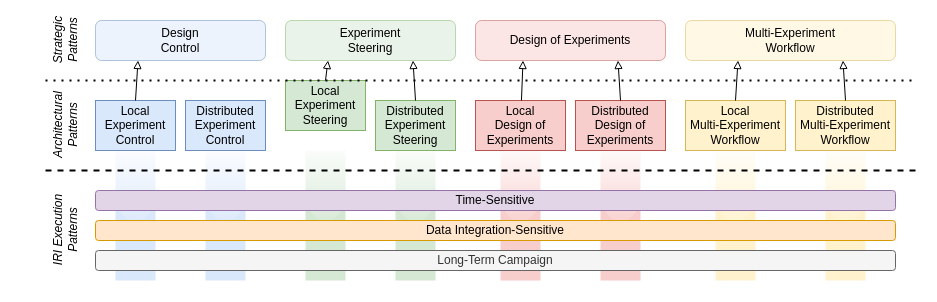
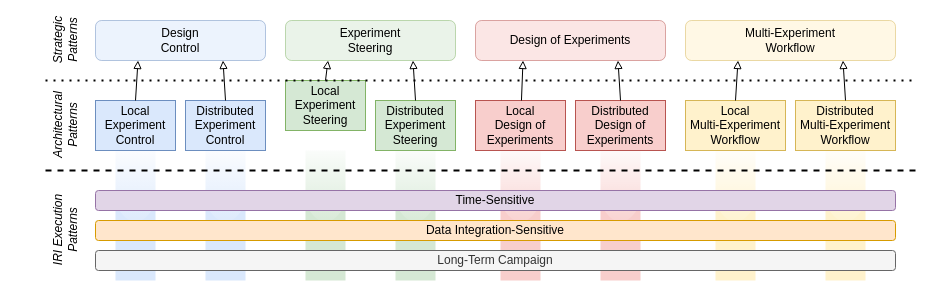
edge "Distributed Experiment Control" -> "Design Control": added
